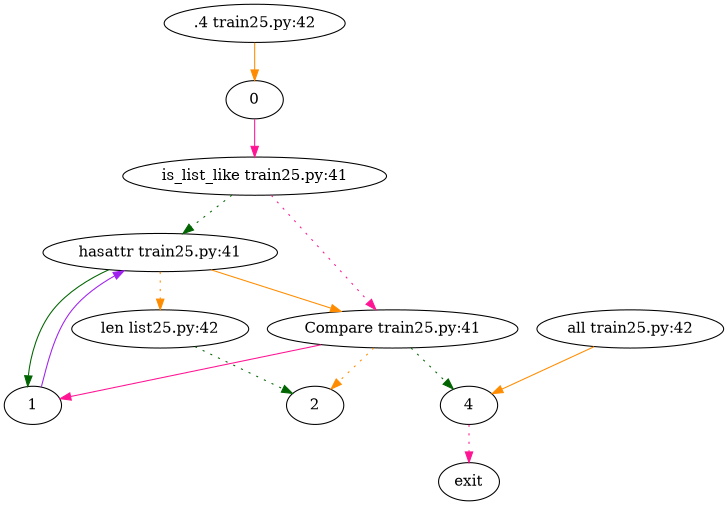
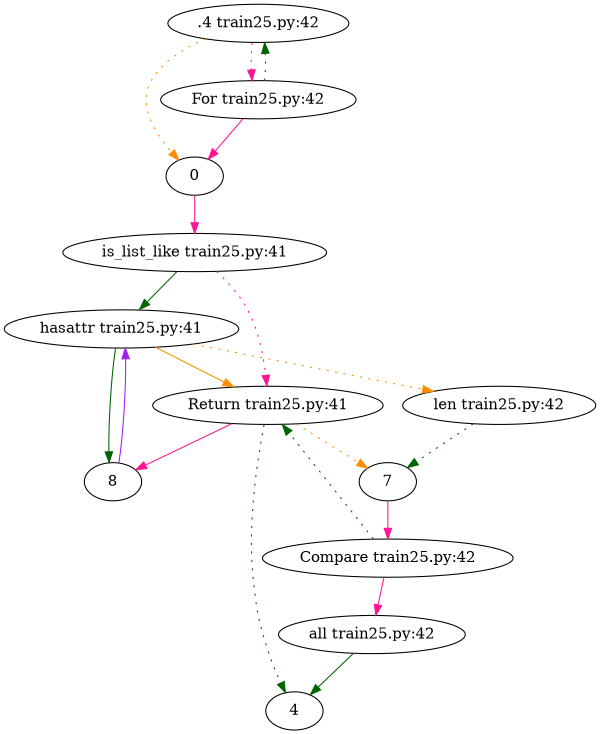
edge ".4 train25.py:42" -> "0": style solid -> dotted
node "For train25.py:42": added
edge "is_list_like train25.py:41" -> "hasattr train25.py:41": style dotted -> solid
node "len list25.py:42": label "len list25.py:42" -> "len train25.py:42"
node "Compare train25.py:41": label "Compare train25.py:41" -> "Return train25.py:41"
edge "all train25.py:42" -> "4": color darkorange -> darkgreen
node "1": label "1" -> "8"
node "2": label "2" -> "7"
node "exit": removed
node "Compare train25.py:42": added
